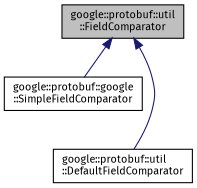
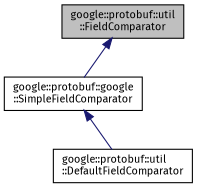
edge "google::protobuf::util ::DefaultFieldComparator" -> "google::protobuf::util ::FieldComparator": now "google::protobuf::util ::DefaultFieldComparator" -> "google::protobuf::google ::SimpleFieldComparator"
